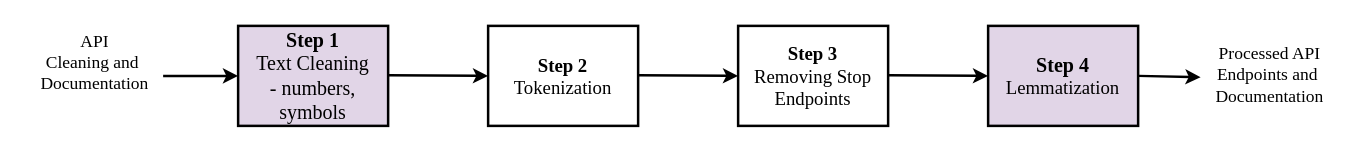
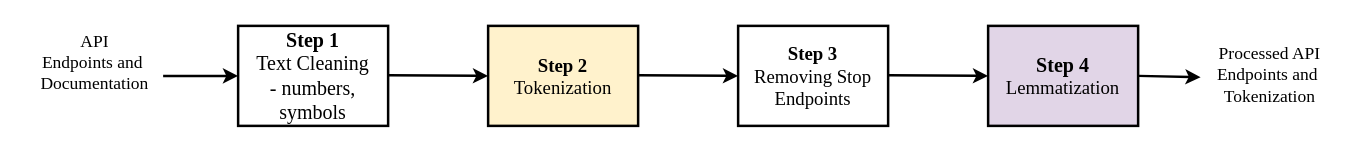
node "API Cleaning and Documentation": label "API Cleaning and Documentation" -> "API Endpoints and Documentation"
node "Step 1 Text Cleaning - numbers, symbols": fillcolor #e1d5e7 -> #ffffff
node "Step 2 Tokenization": fillcolor #ffffff -> #fff2cc
node "Processed API Endpoints and Documentation": label "Processed API Endpoints and Documentation" -> "Processed API Endpoints and Tokenization"
